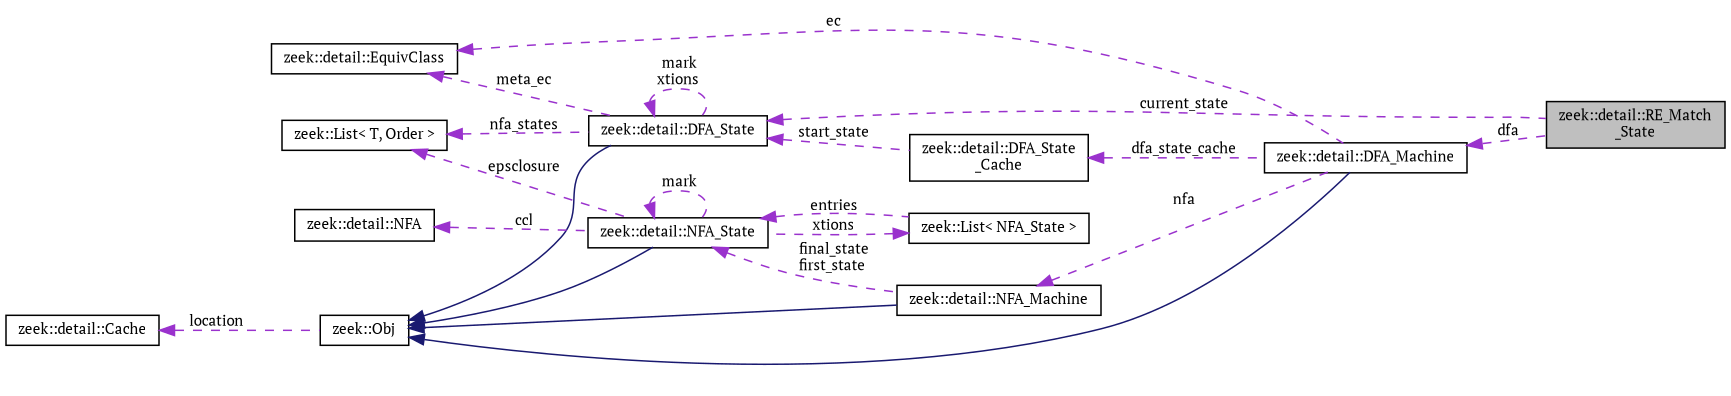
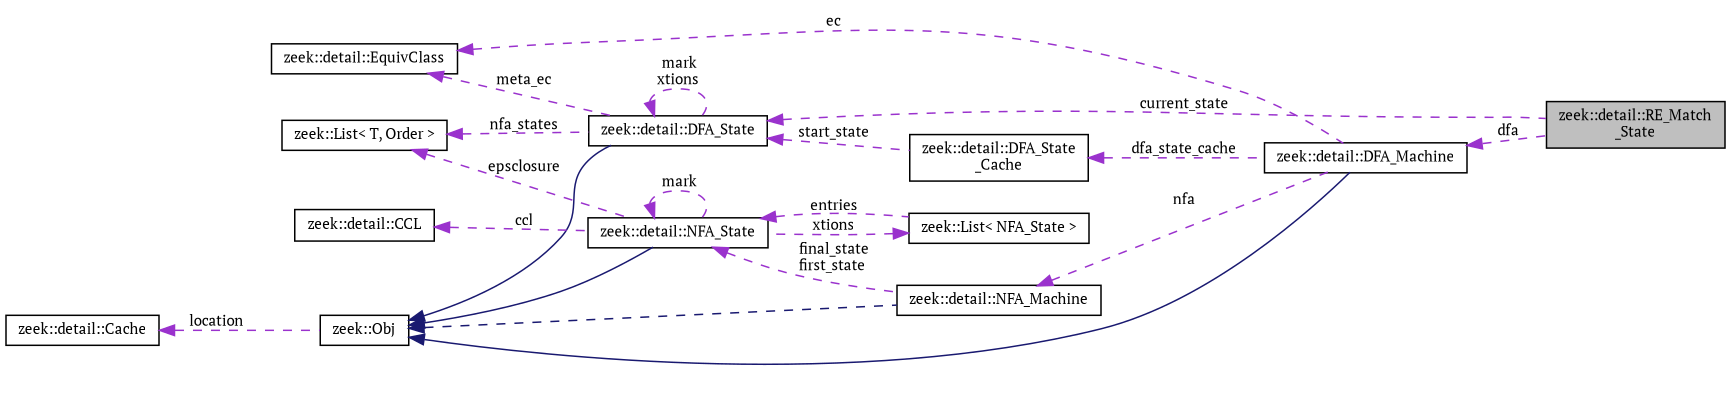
node "zeek::detail::NFA": label "zeek::detail::NFA" -> "zeek::detail::CCL"
edge "zeek::detail::NFA_Machine" -> "zeek::Obj": style solid -> dashed
